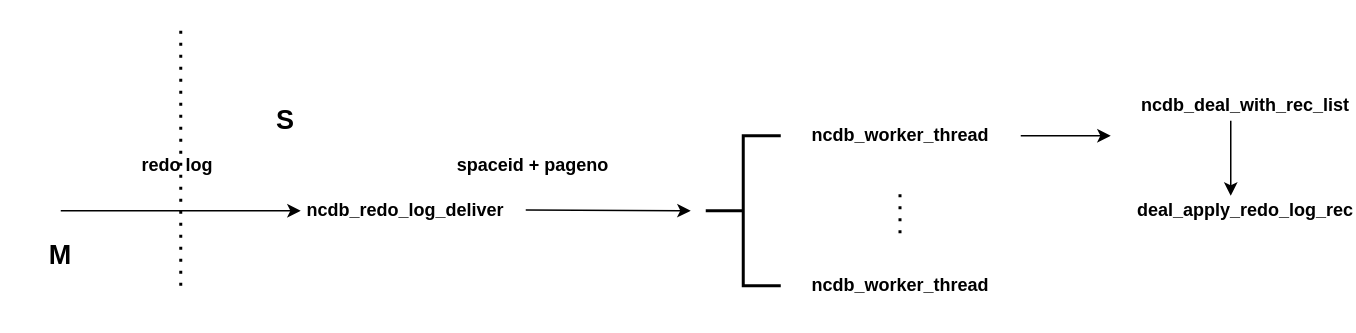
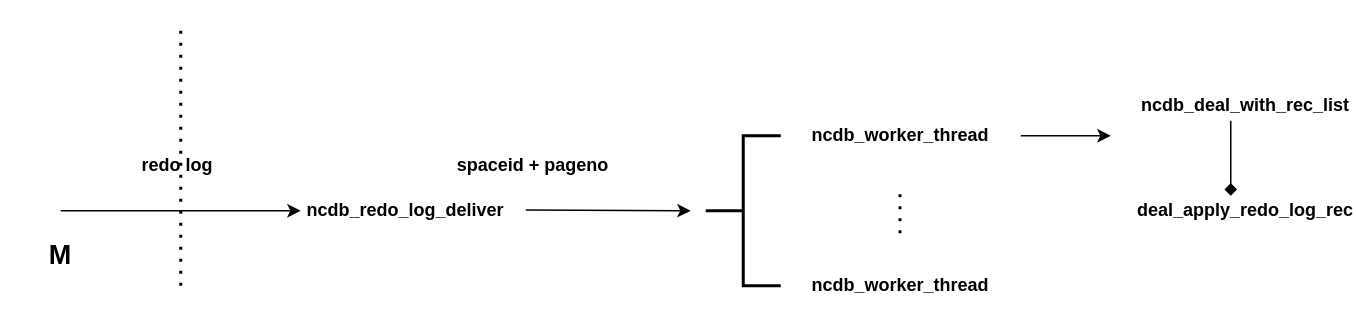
node "S": removed
edge "ncdb_deal_with_rec_list" -> "deal_apply_redo_log_rec": arrowhead classic -> diamond
